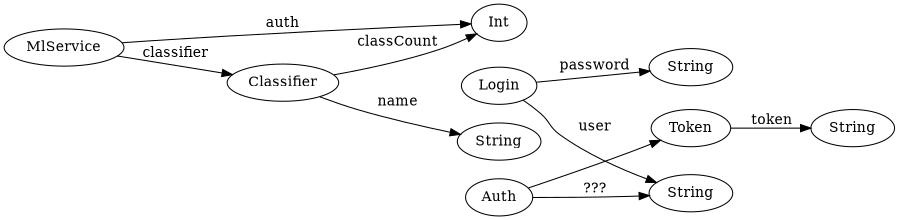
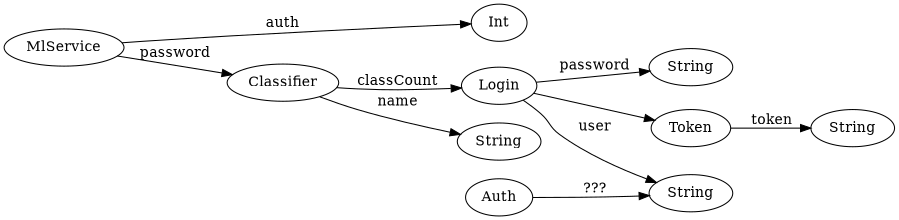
edge "MlService" -> "Classifier": label "classifier" -> "password"
edge "Classifier" -> "Int": now "Classifier" -> "Login"
edge "Auth" -> "Token": now "Login" -> "Token"
